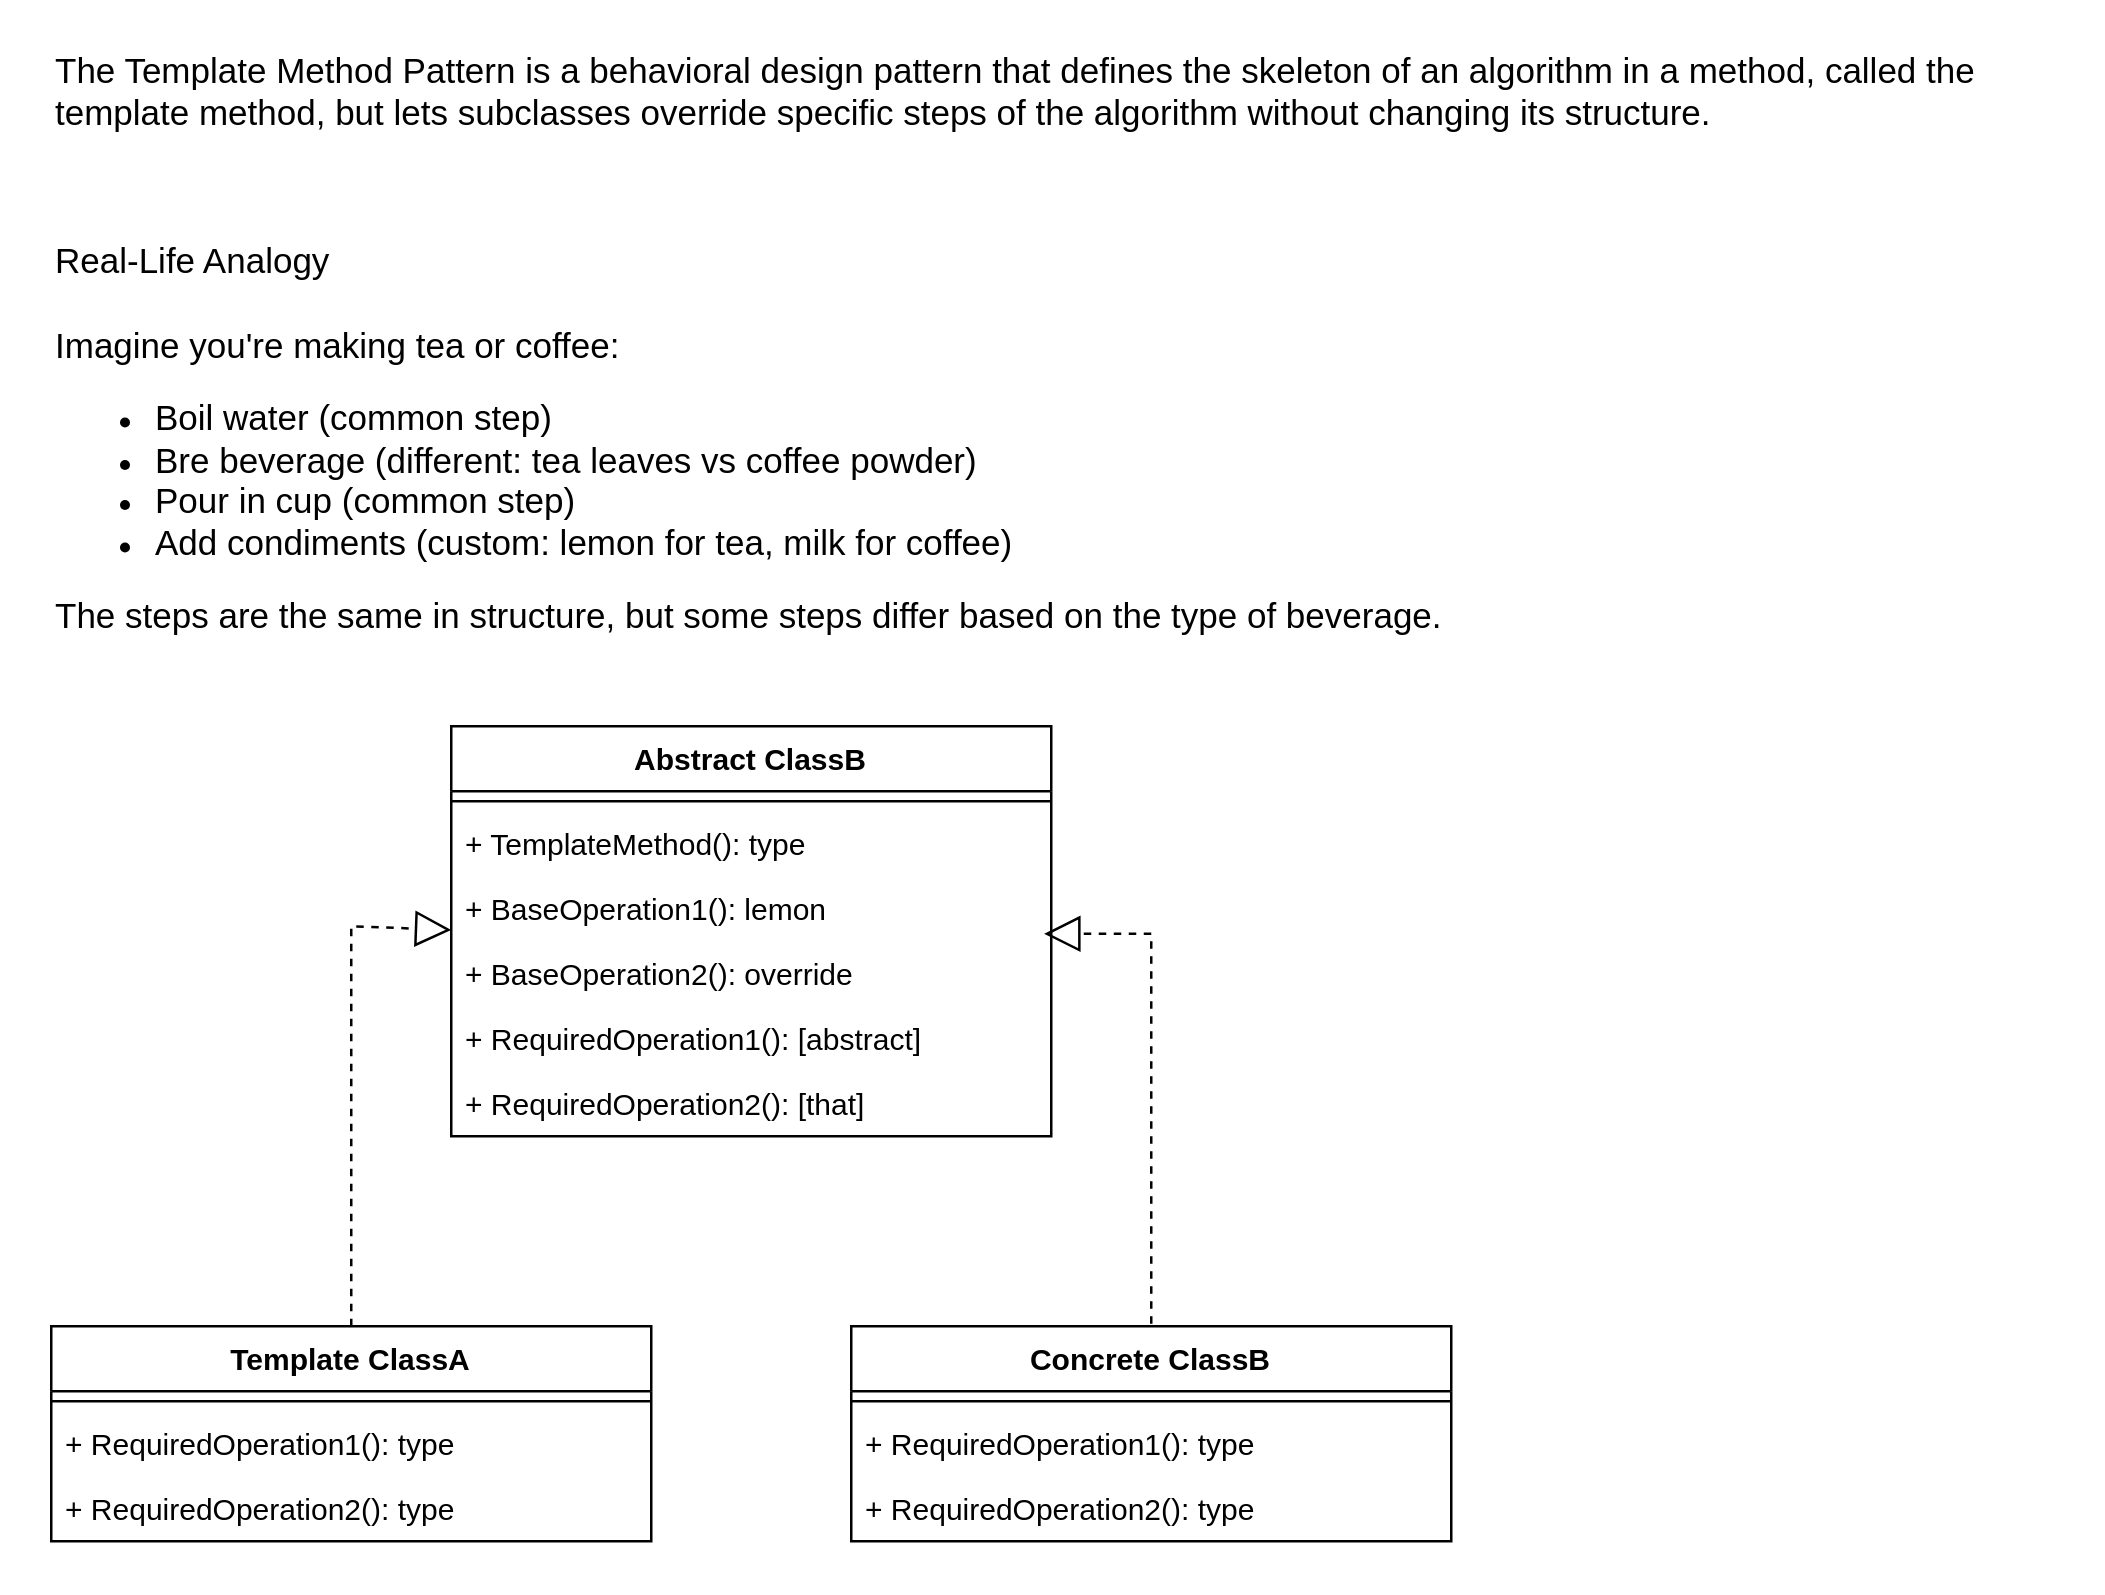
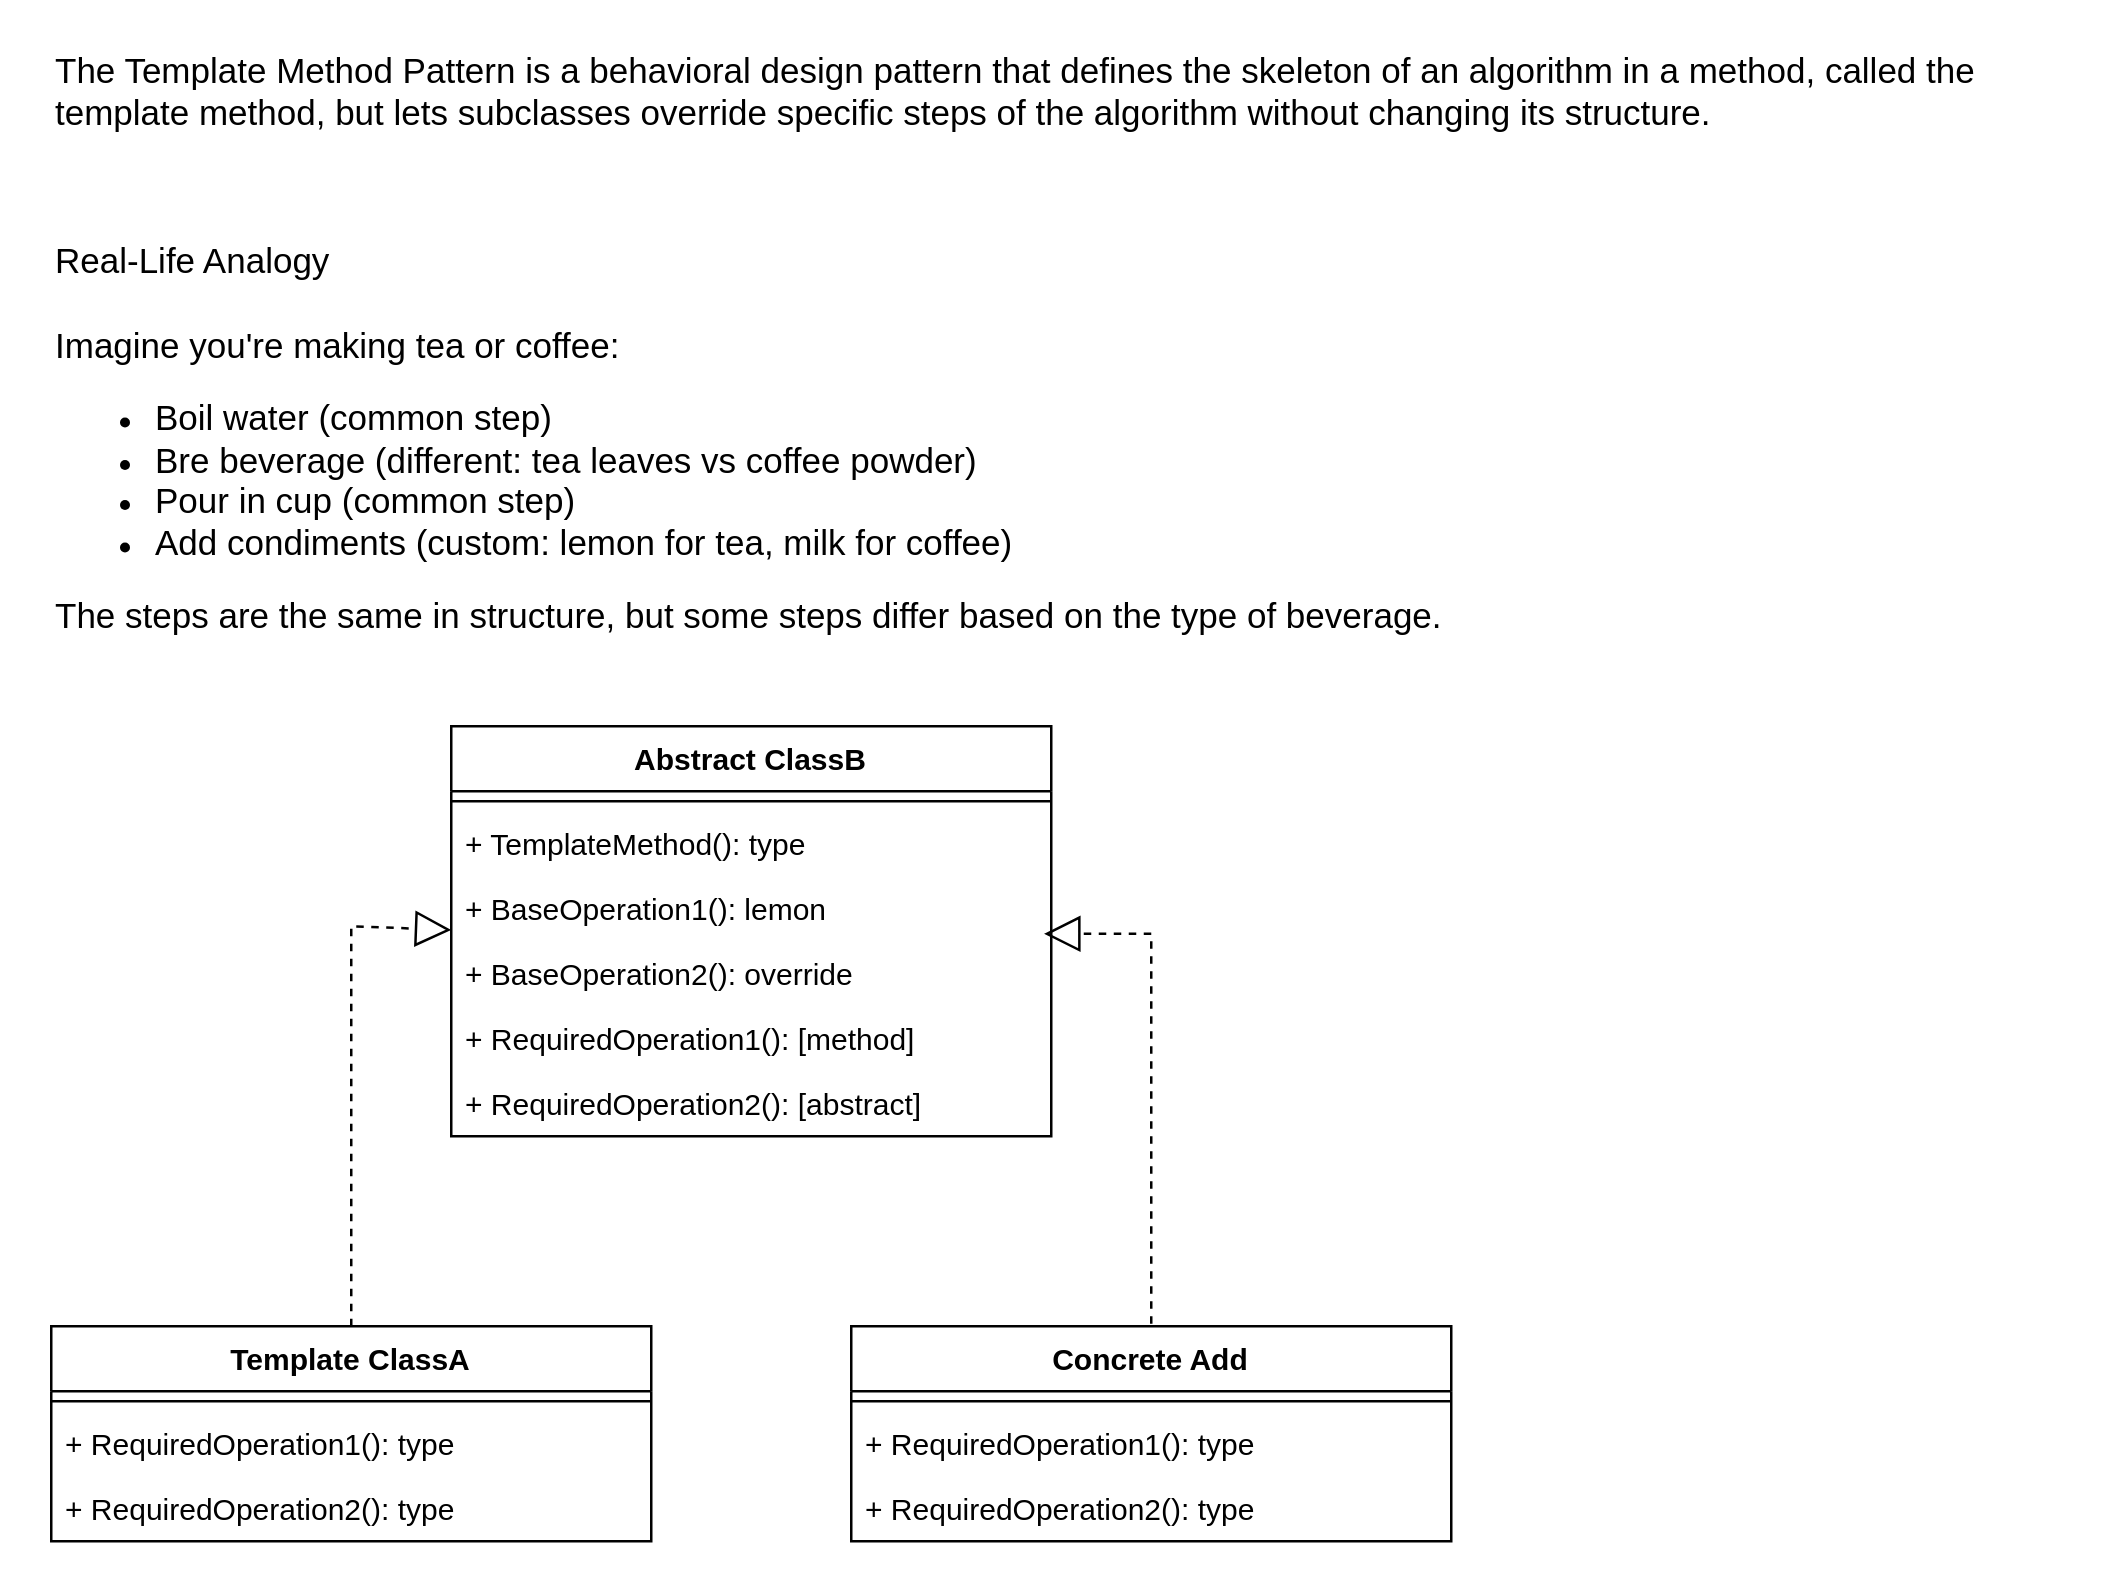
node "+ RequiredOperation1(): [abstract]": label "+ RequiredOperation1(): [abstract]" -> "+ RequiredOperation1(): [method]"
node "+ RequiredOperation2(): [that]": label "+ RequiredOperation2(): [that]" -> "+ RequiredOperation2(): [abstract]"
node "Concrete ClassB": label "Concrete ClassB" -> "Concrete Add"
